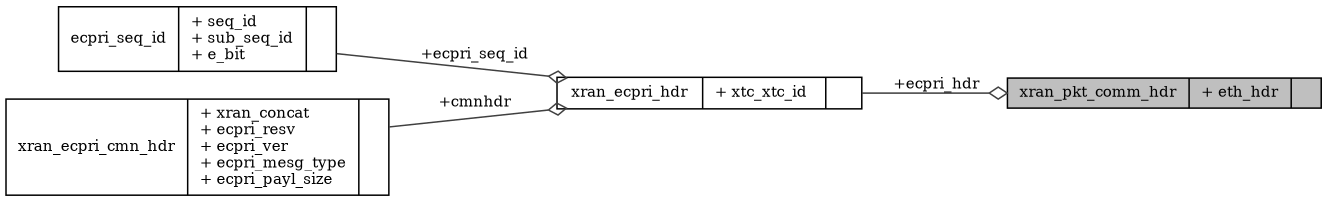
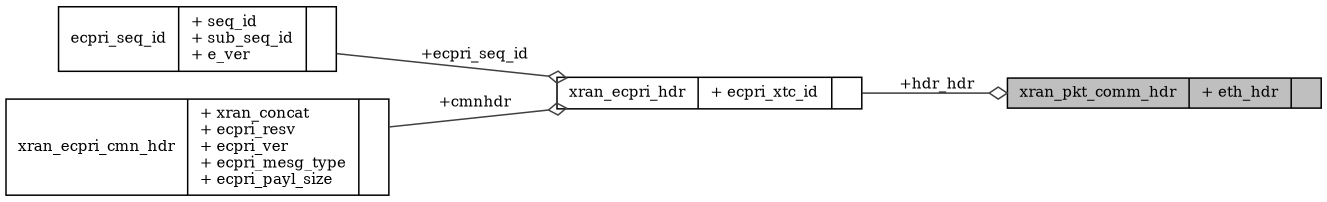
node "ecpri_seq_id": text "+ e_bit" -> "+ e_ver"
edge "xran_ecpri_hdr" -> "xran_pkt_comm_hdr": label " +ecpri_hdr" -> " +hdr_hdr"
node "xran_ecpri_hdr": text "+ xtc_xtc_id" -> "+ ecpri_xtc_id"
